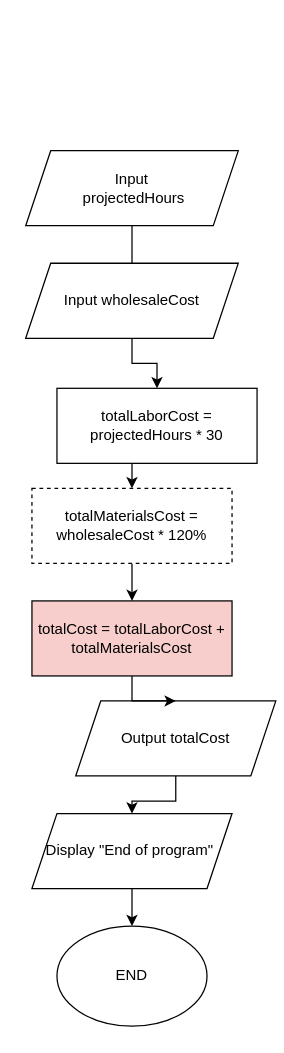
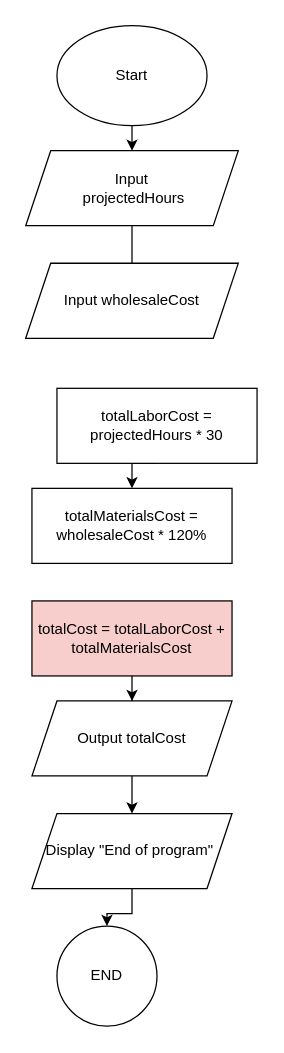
node "Start": added
edge "Start" -> "Input projectedHours": added
edge "Input wholesaleCost" -> "totalLaborCost = projectedHours * 30": removed
node "totalMaterialsCost = wholesaleCost * 120%": style dashed -> solid
edge "totalMaterialsCost = wholesaleCost * 120%" -> "totalCost = totalLaborCost + totalMaterialsCost": removed
node "Output totalCost": moved (176, 738) -> (132, 738)
node "END": size 150x100 -> 100x100
